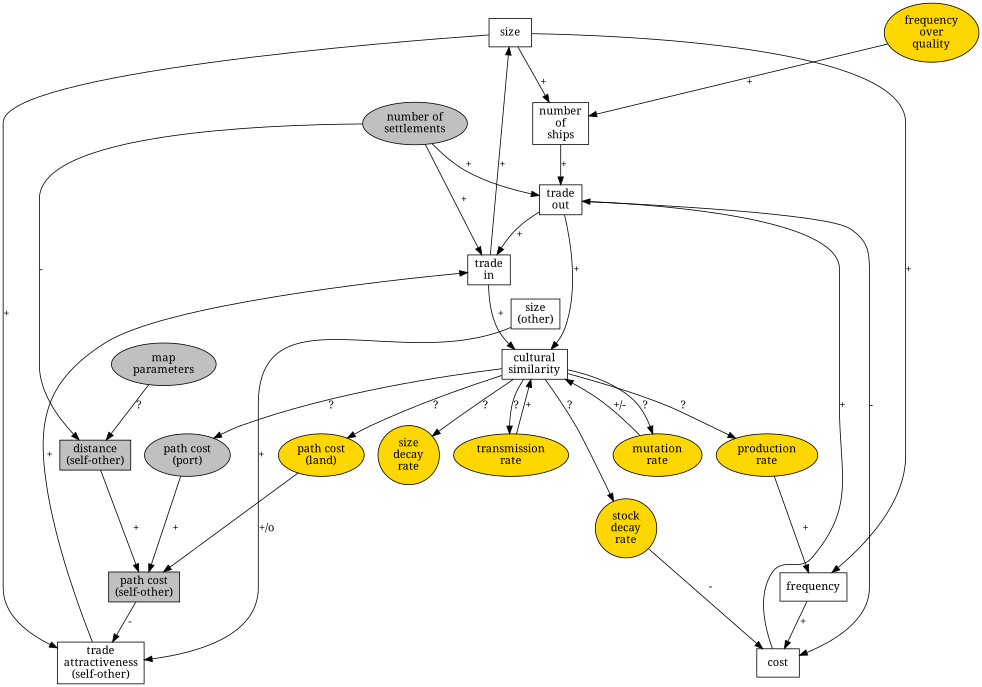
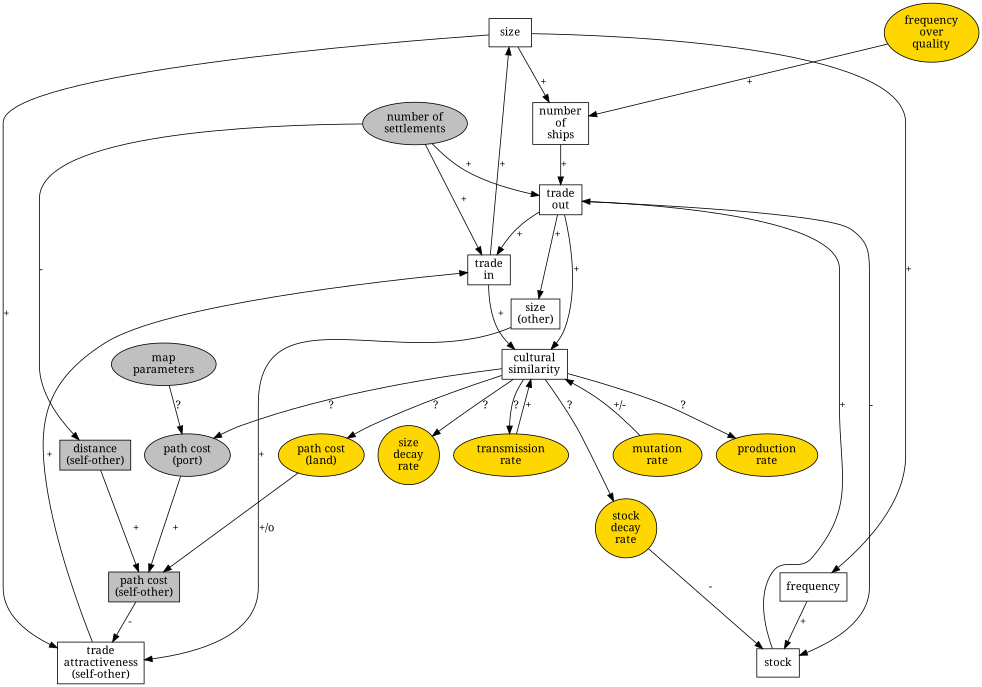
edge "trade out" -> "size (other)": added, label "+"
edge "cultural similarity" -> "mutation rate": removed, label "?"
edge "map parameters" -> "distance (self-other)": now "map parameters" -> "path cost (port)"
edge "production rate" -> "frequency": removed, label "+"
node "cost": label "cost" -> "stock"
